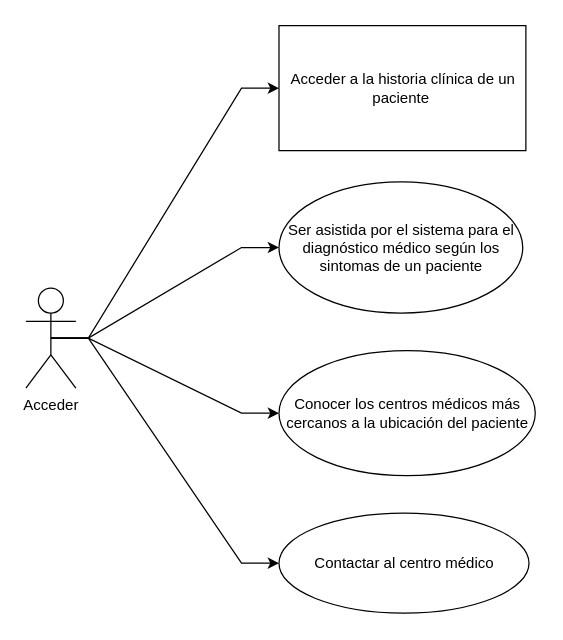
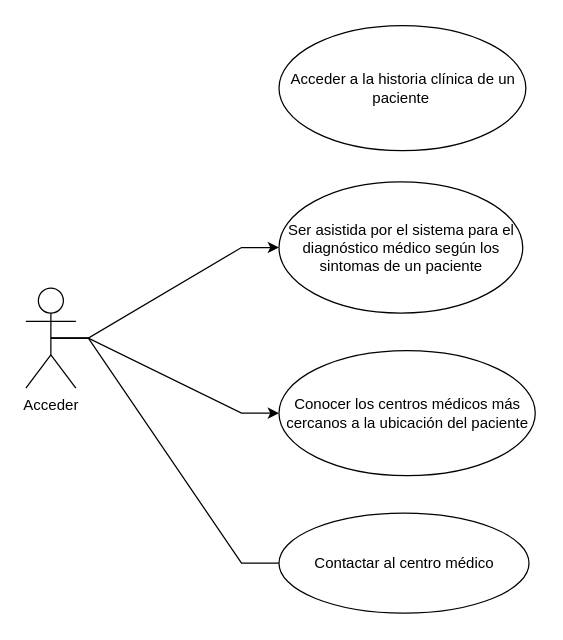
node "Acceder a la historia clínica de un paciente": shape rectangle -> ellipse
edge "Acceder" -> "Acceder a la historia clínica de un paciente": removed
edge "Acceder" -> "Contactar al centro médico": arrowhead classic -> none
